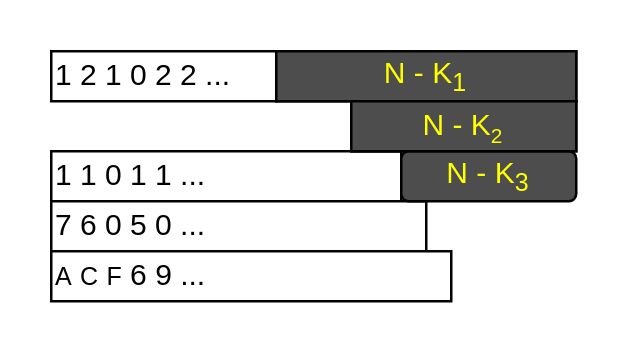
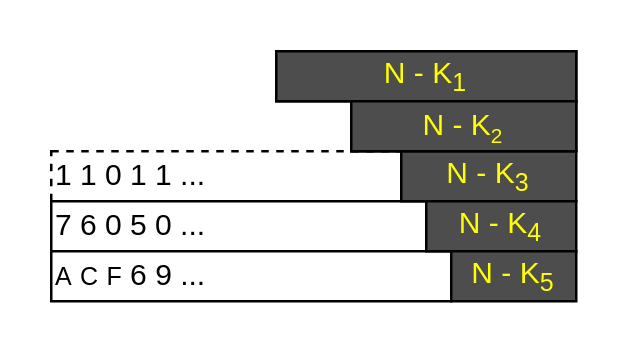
node "1 2 1 0 2 2 ...": removed
node "1 1 0 1 1 ...": style solid -> dashed
node "N - K3": shape rounded rectangle -> rectangle
node "N - K4": added
node "N - K5": added
